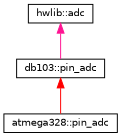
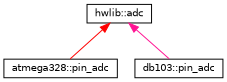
edge "atmega328::pin_adc" -> "db103::pin_adc": now "atmega328::pin_adc" -> "hwlib::adc"
